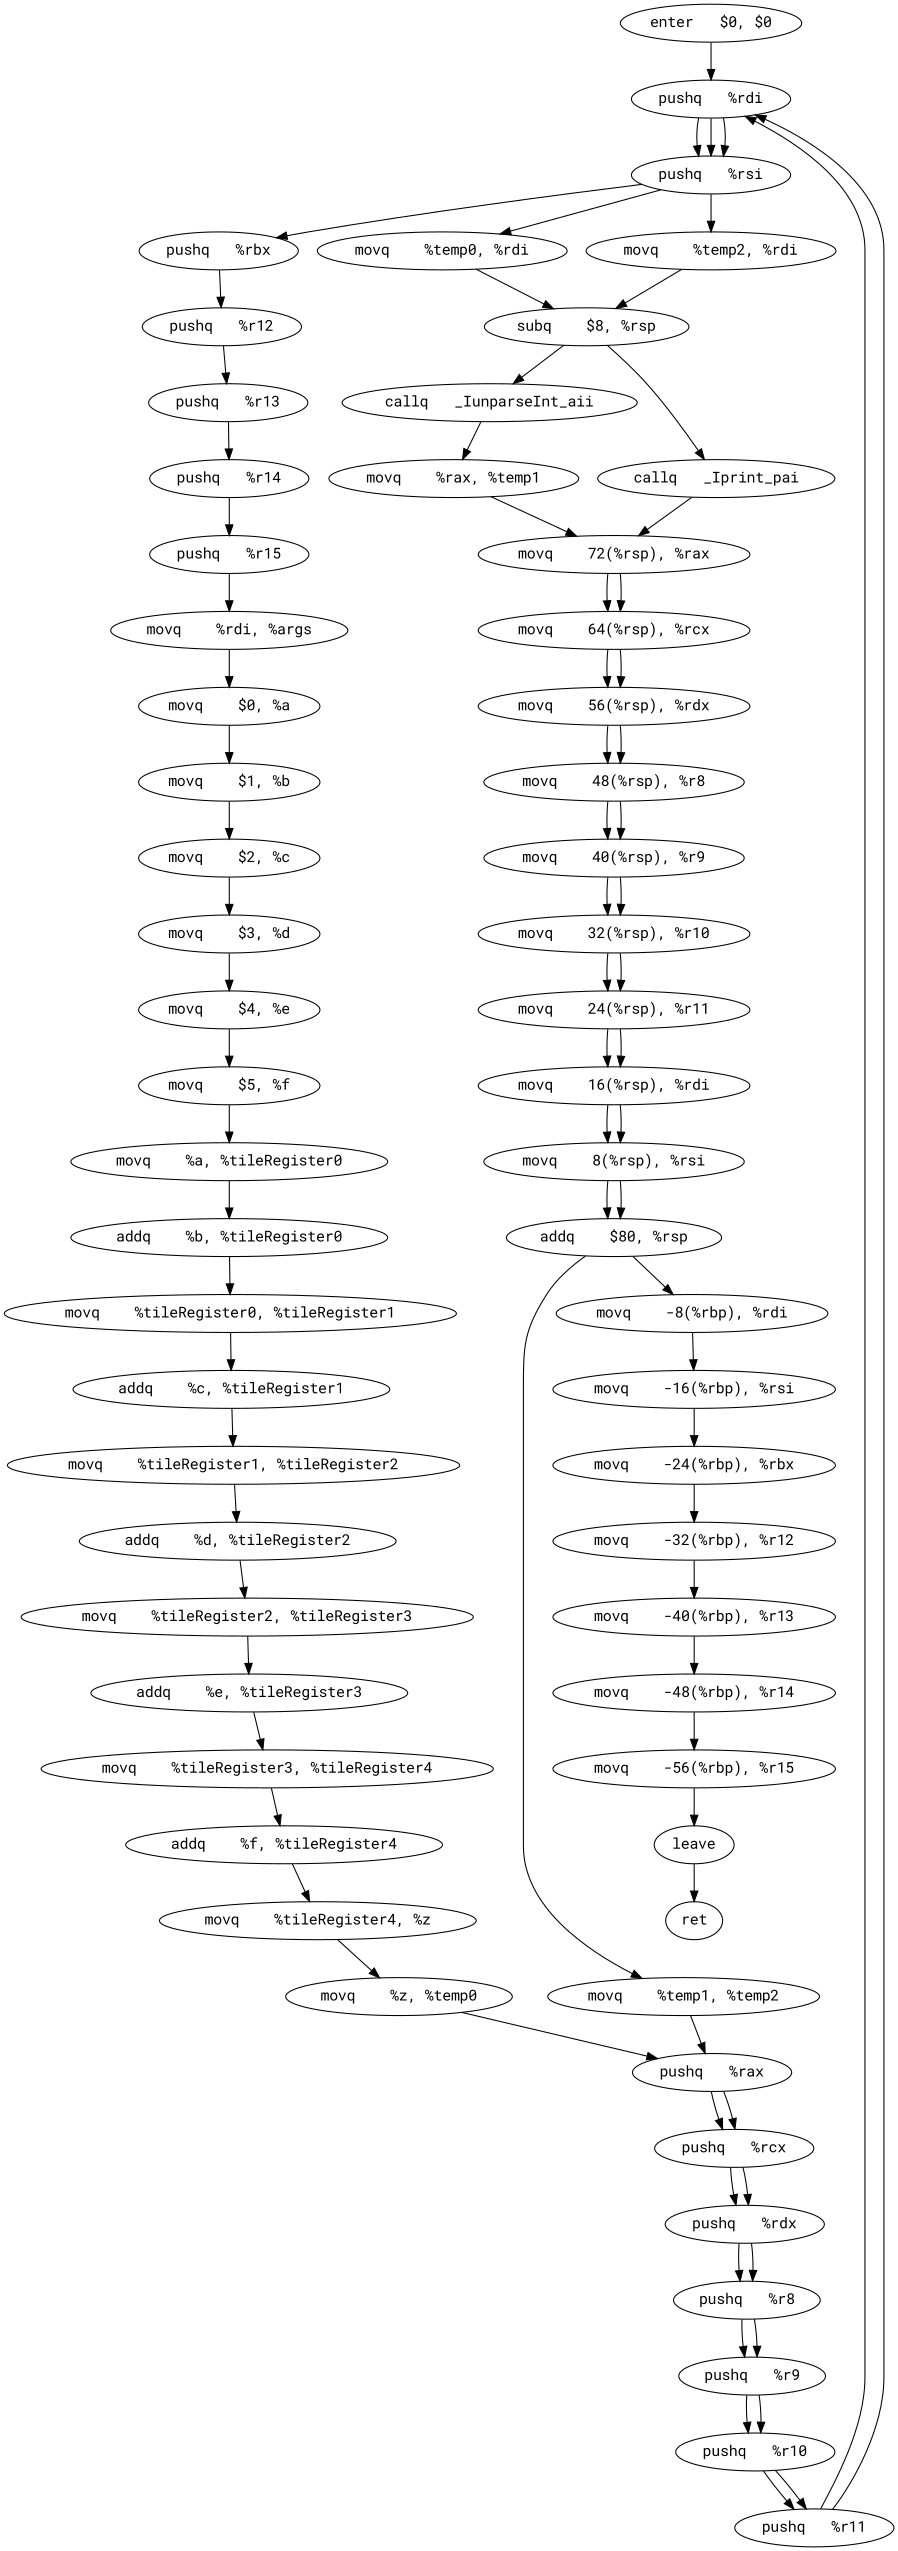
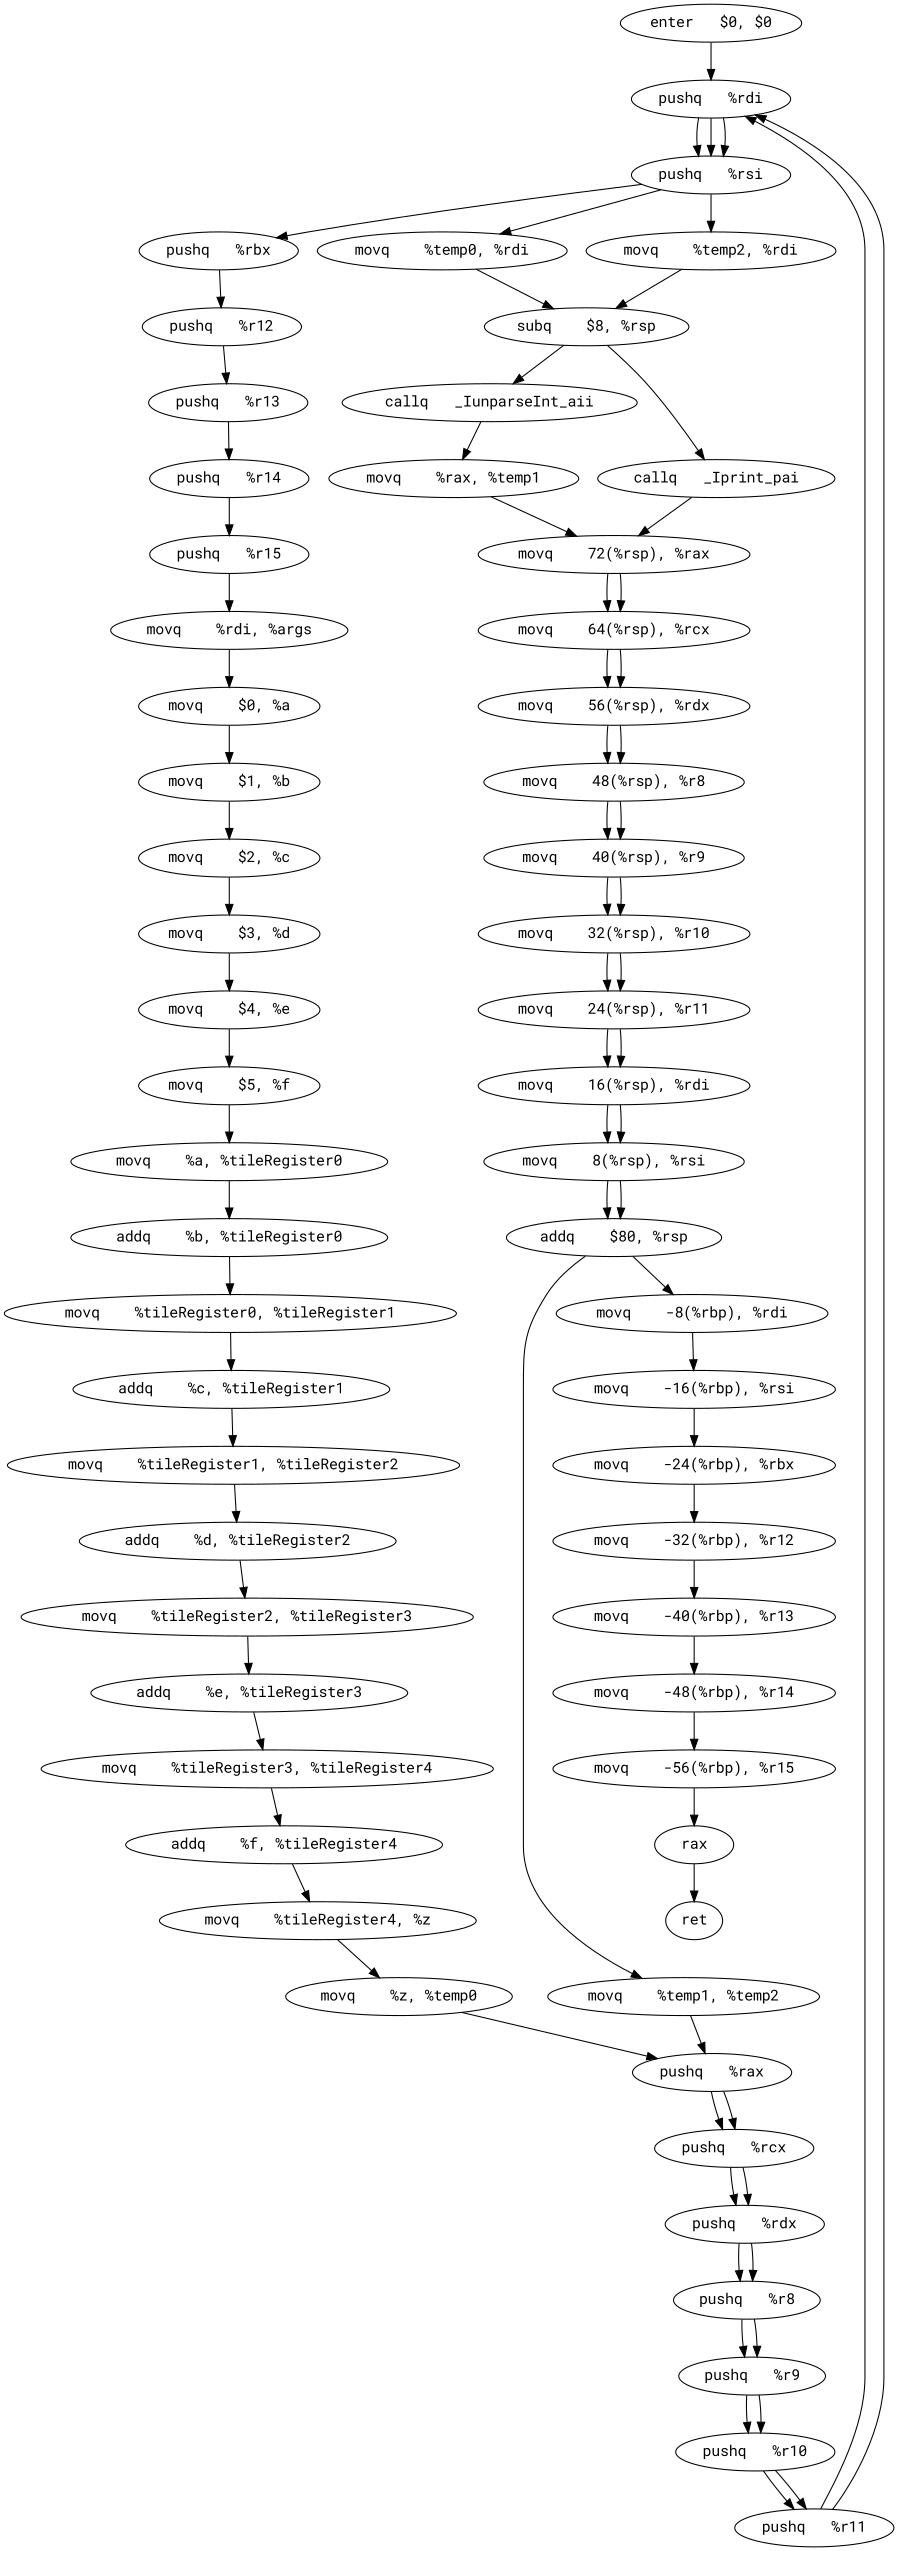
node "leave": label "leave" -> "rax"
